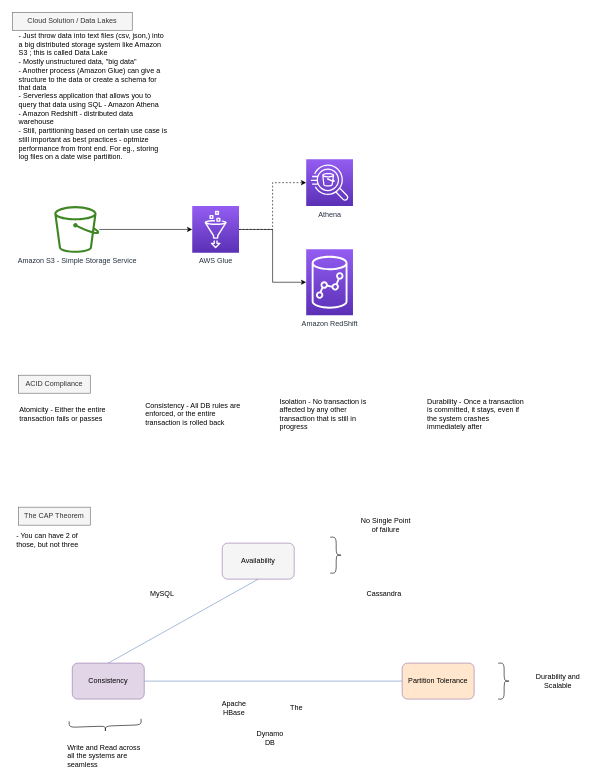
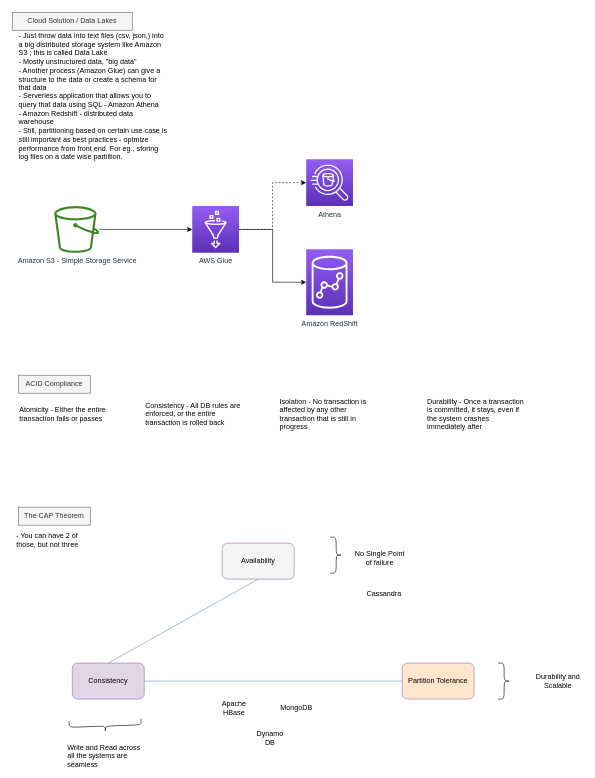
node "No Single Point of failure": moved (386, 525) -> (380, 558)
node "MySQL": removed
node "The": label "The" -> "MongoDB"
